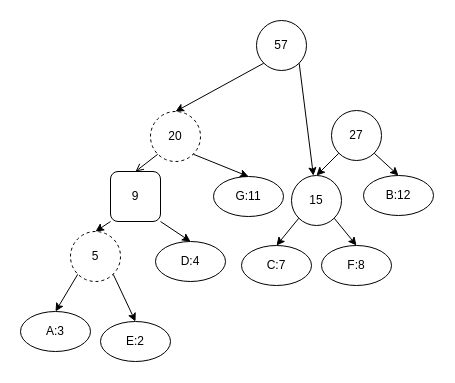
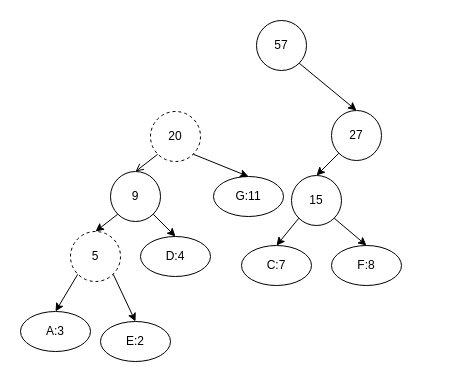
edge "57" -> "20": removed
edge "57" -> "15": now "57" -> "27"
edge "27" -> "B:12": removed
node "B:12": removed
node "9": shape rounded rectangle -> ellipse
node "D:4": moved (191, 262) -> (176, 257)
node "F:8": moved (357, 266) -> (367, 266)
